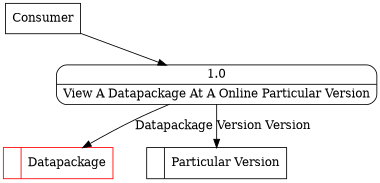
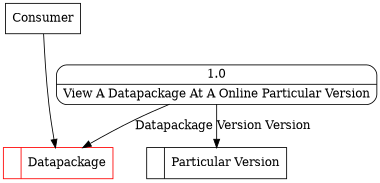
edge "Consumer" -> "1.0": now "Consumer" -> "Datapackage"
